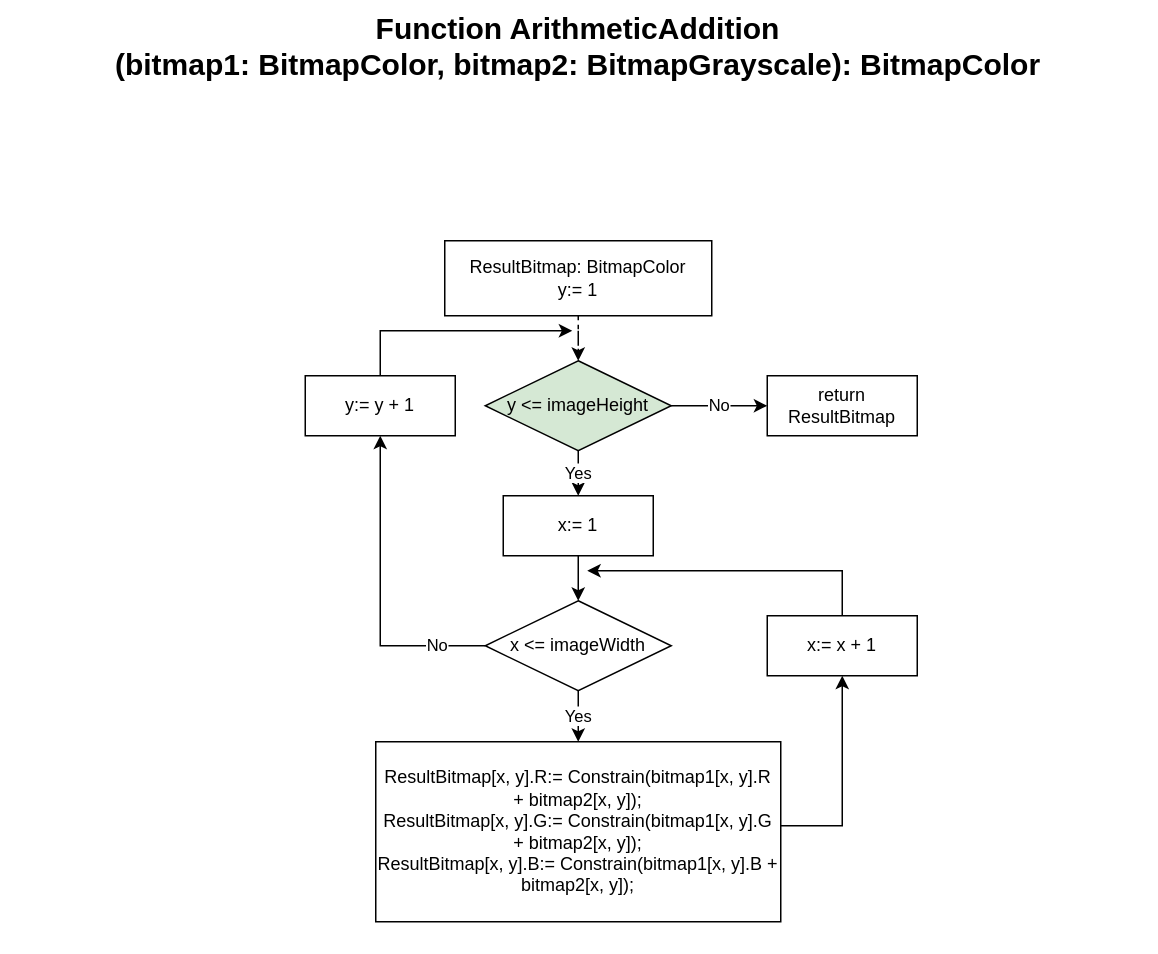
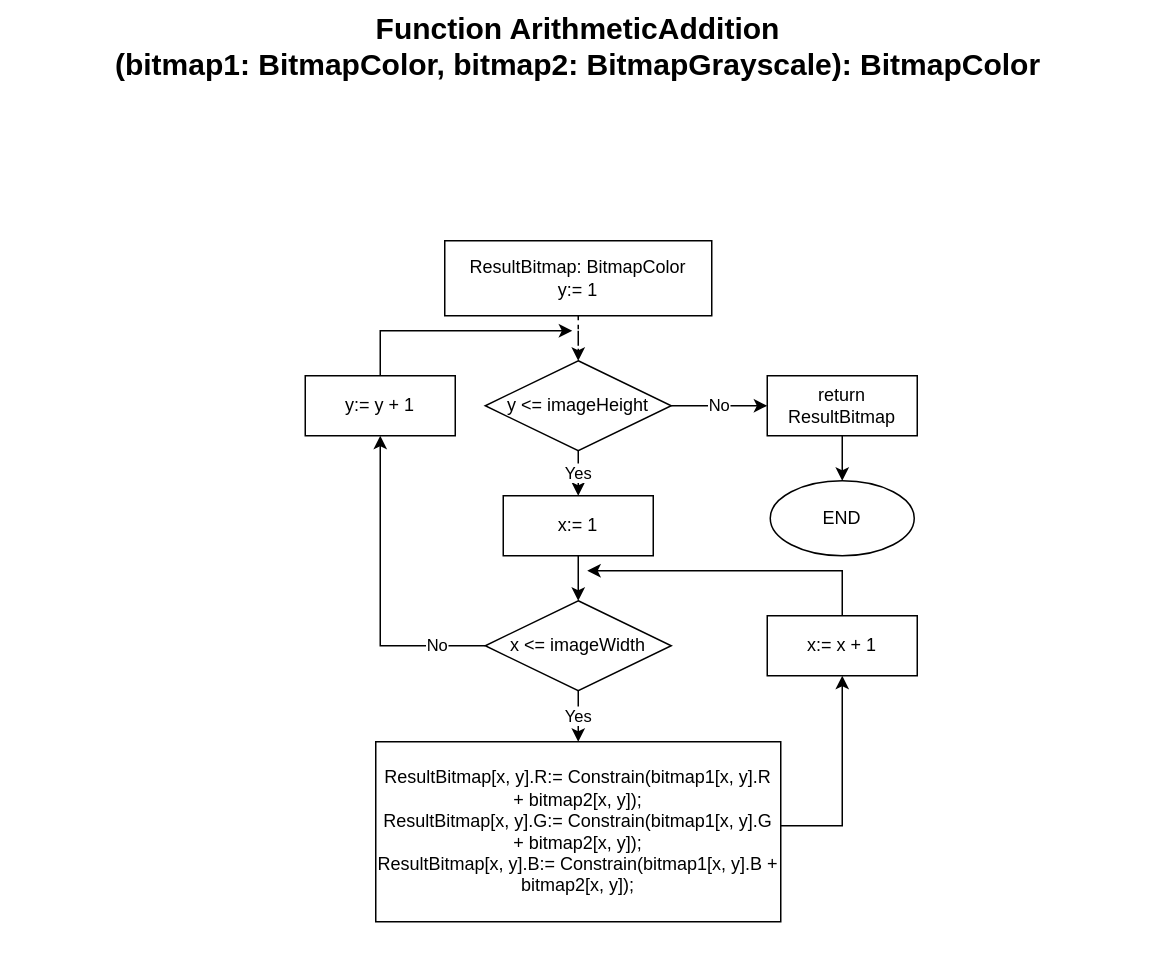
node "y <= imageHeight": fillcolor #d5e8d4 -> #ffffff
edge "return ResultBitmap" -> "END": added
node "END": added
